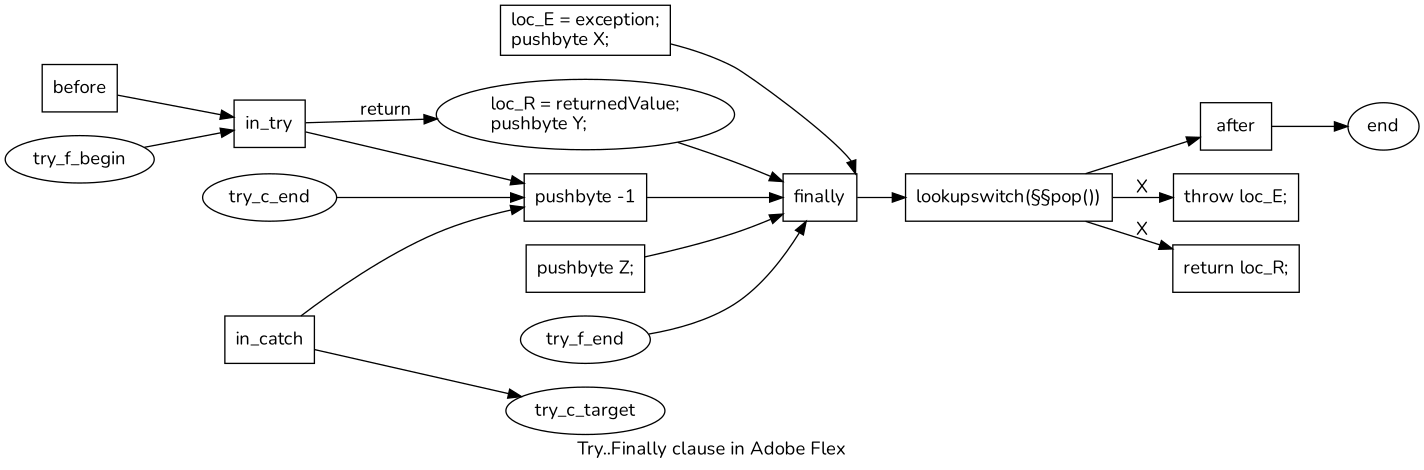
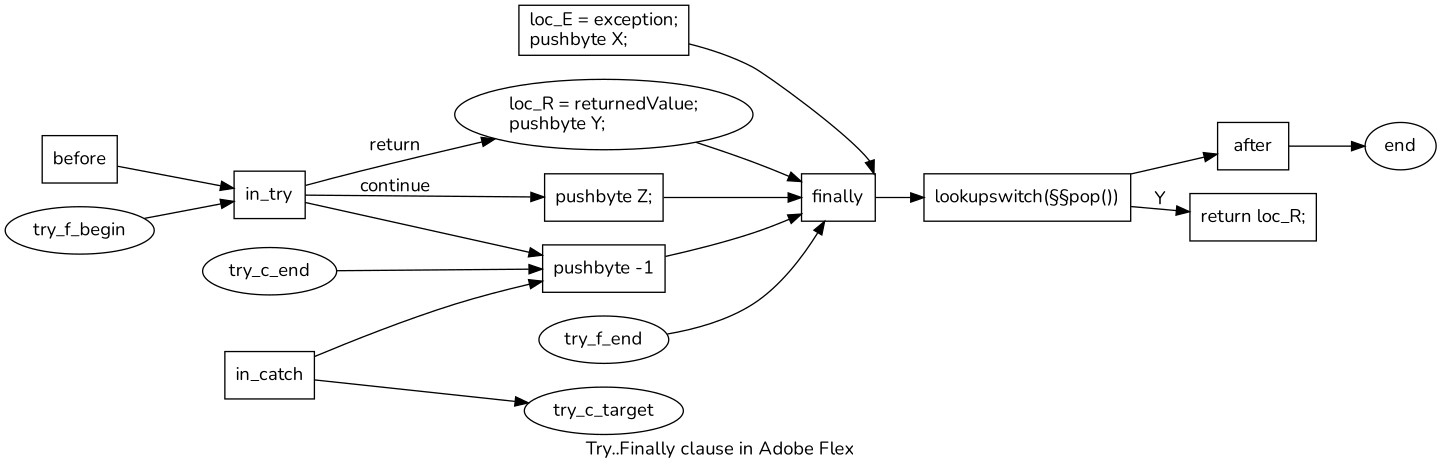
edge "in_try" -> "pushbyte Z;": added, label "continue"
node "throw loc_E;": removed
edge "lookupswitch(§§pop())" -> "return loc_R;": label "X" -> "Y"
